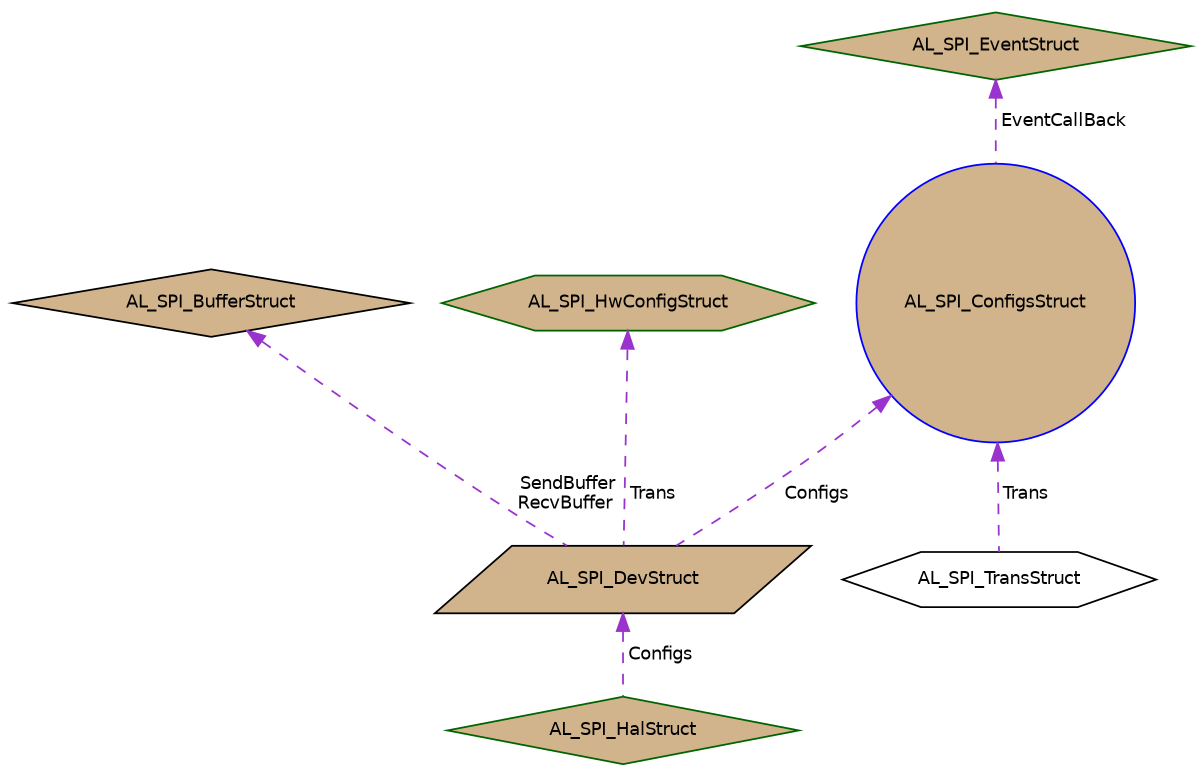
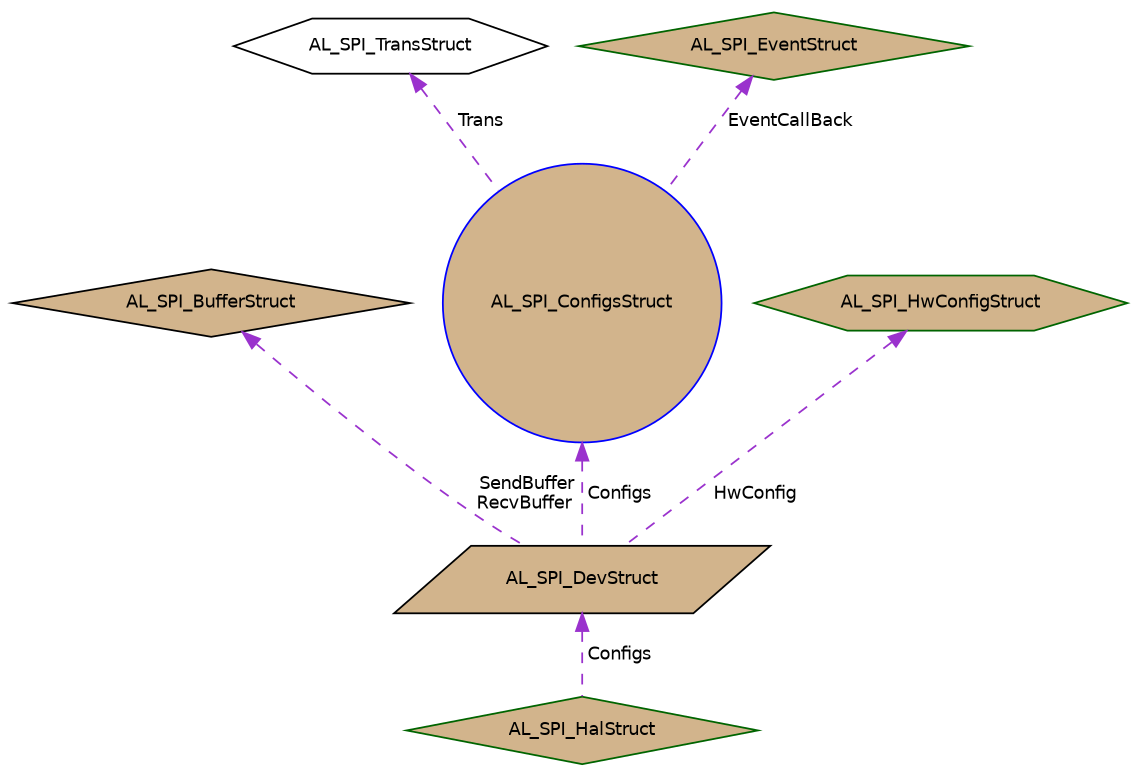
edge "AL_SPI_DevStruct" -> "AL_SPI_HwConfigStruct": label " Trans" -> " HwConfig"
edge "AL_SPI_TransStruct" -> "AL_SPI_ConfigsStruct": reversed
